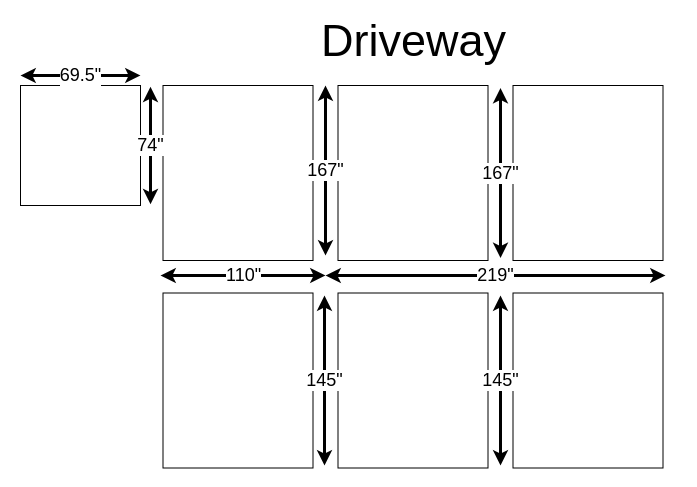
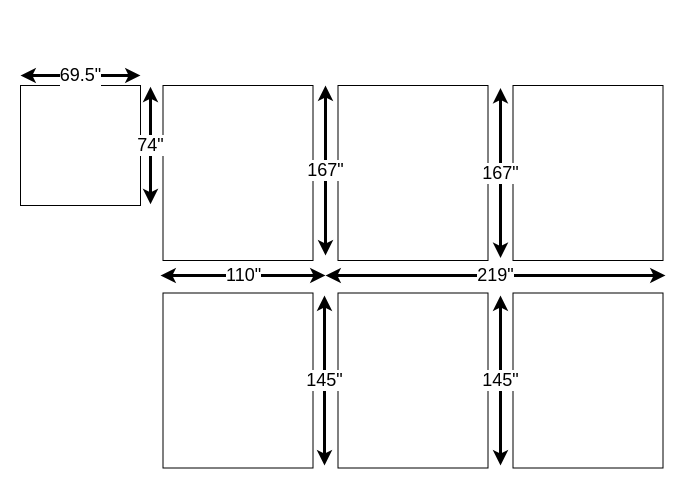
node "Driveway": removed
